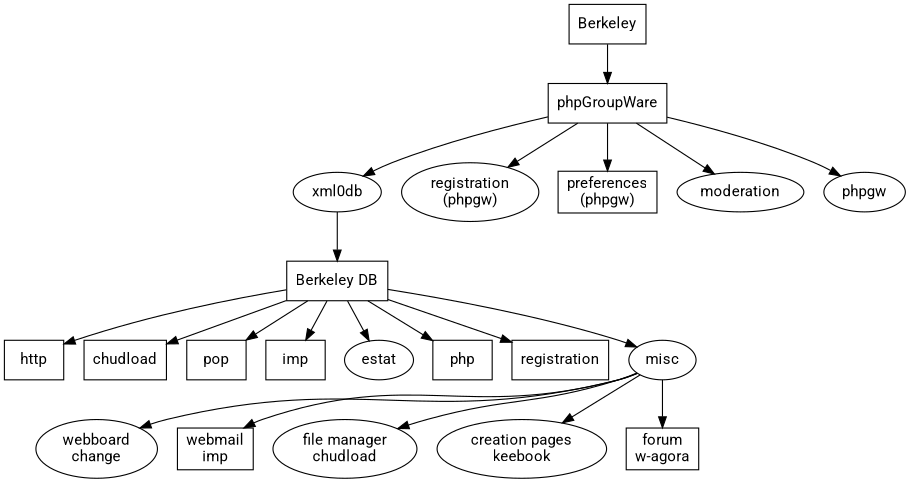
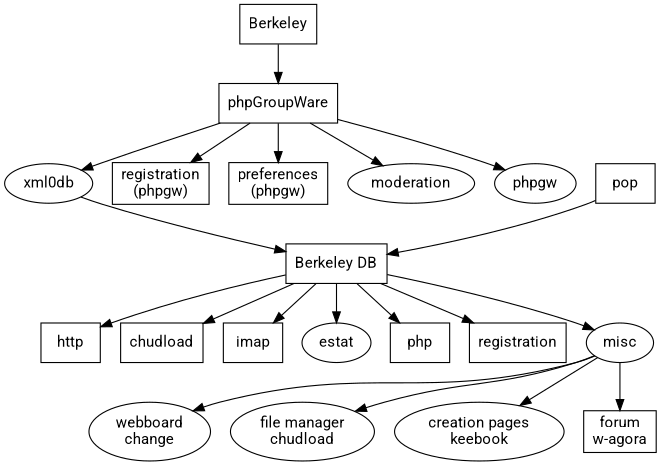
node "registration (phpgw)": shape ellipse -> box
edge "Berkeley DB" -> "pop": reversed
node "imp": label "imp" -> "imap"
node "webmail imp": removed
